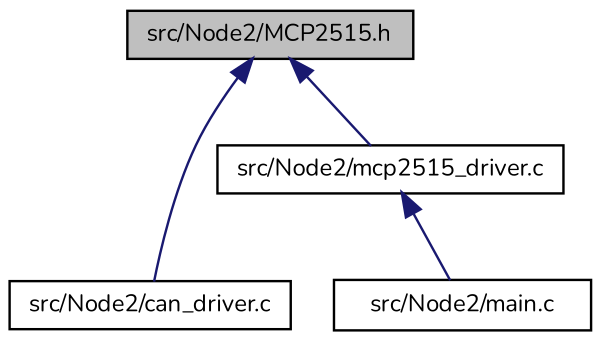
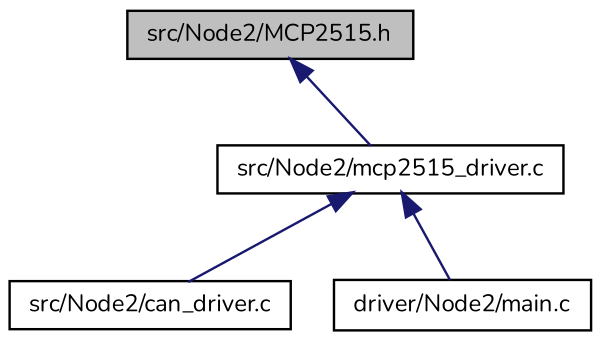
edge "src/Node2/can_driver.c" -> "src/Node2/MCP2515.h": now "src/Node2/can_driver.c" -> "src/Node2/mcp2515_driver.c"
node "src/Node2/main.c": label "src/Node2/main.c" -> "driver/Node2/main.c"
